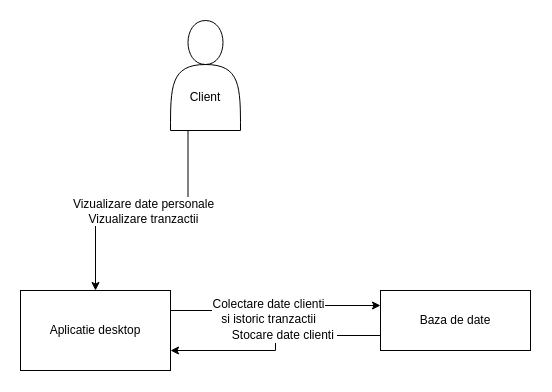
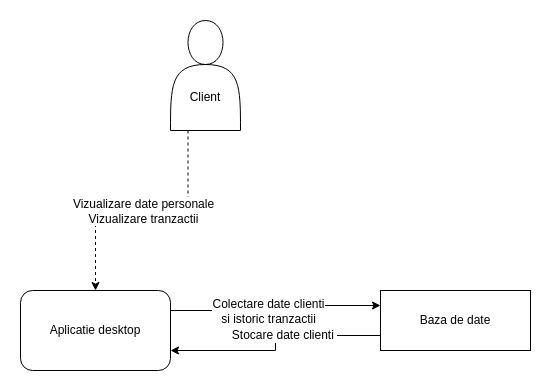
edge "Client" -> "Aplicatie desktop": style solid -> dashed
node "Aplicatie desktop": shape rectangle -> rounded rectangle
